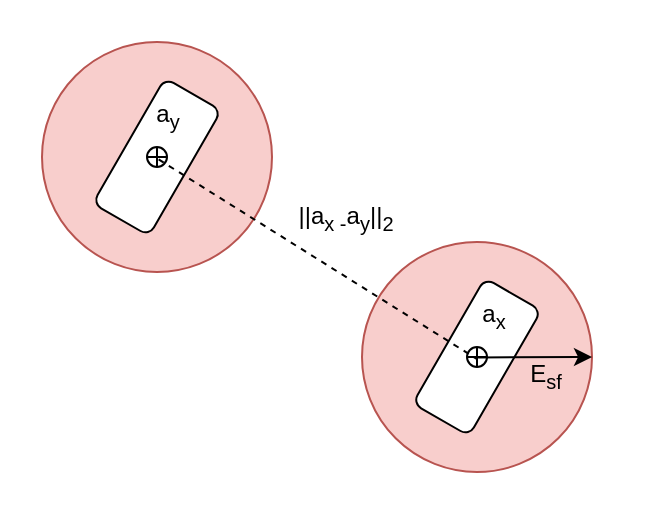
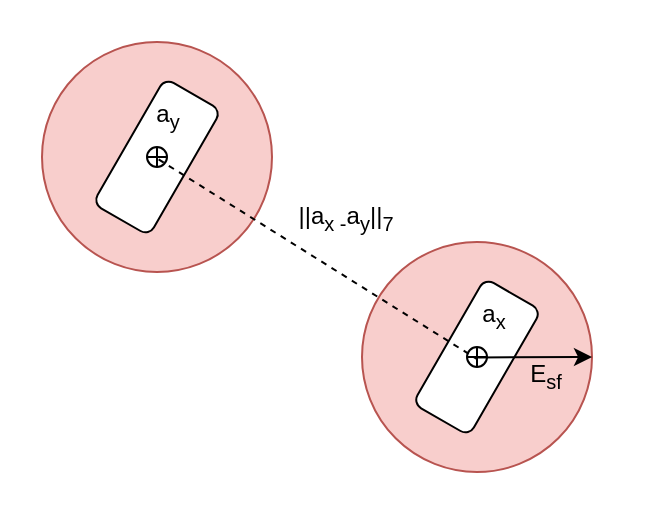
node "||ax -ay||2": label "||ax -ay||2" -> "||ax -ay||7"
